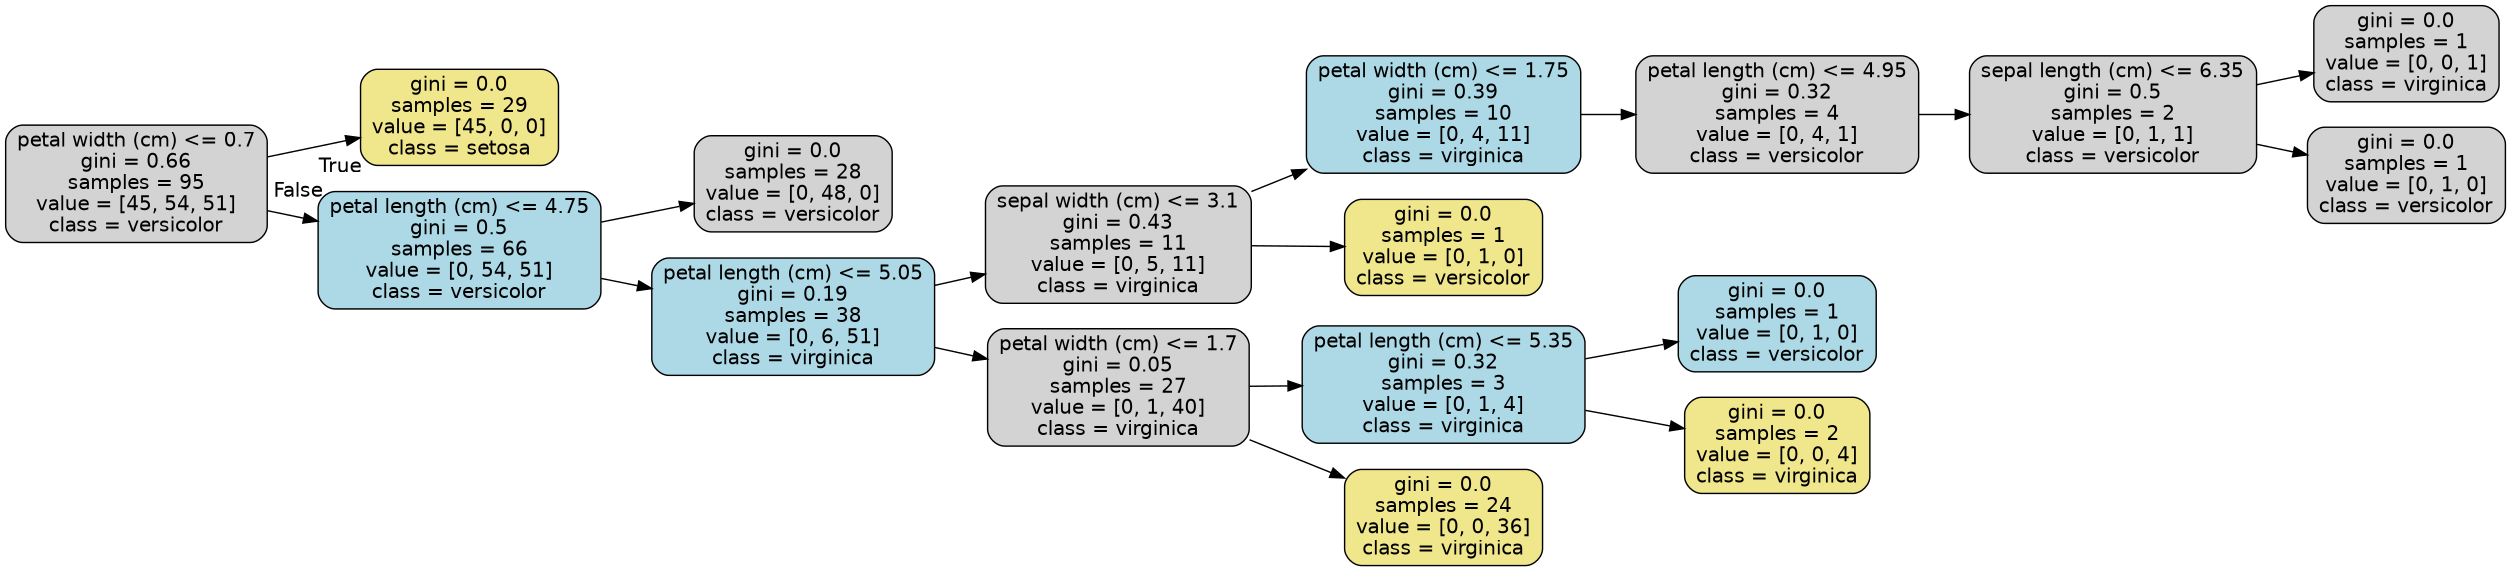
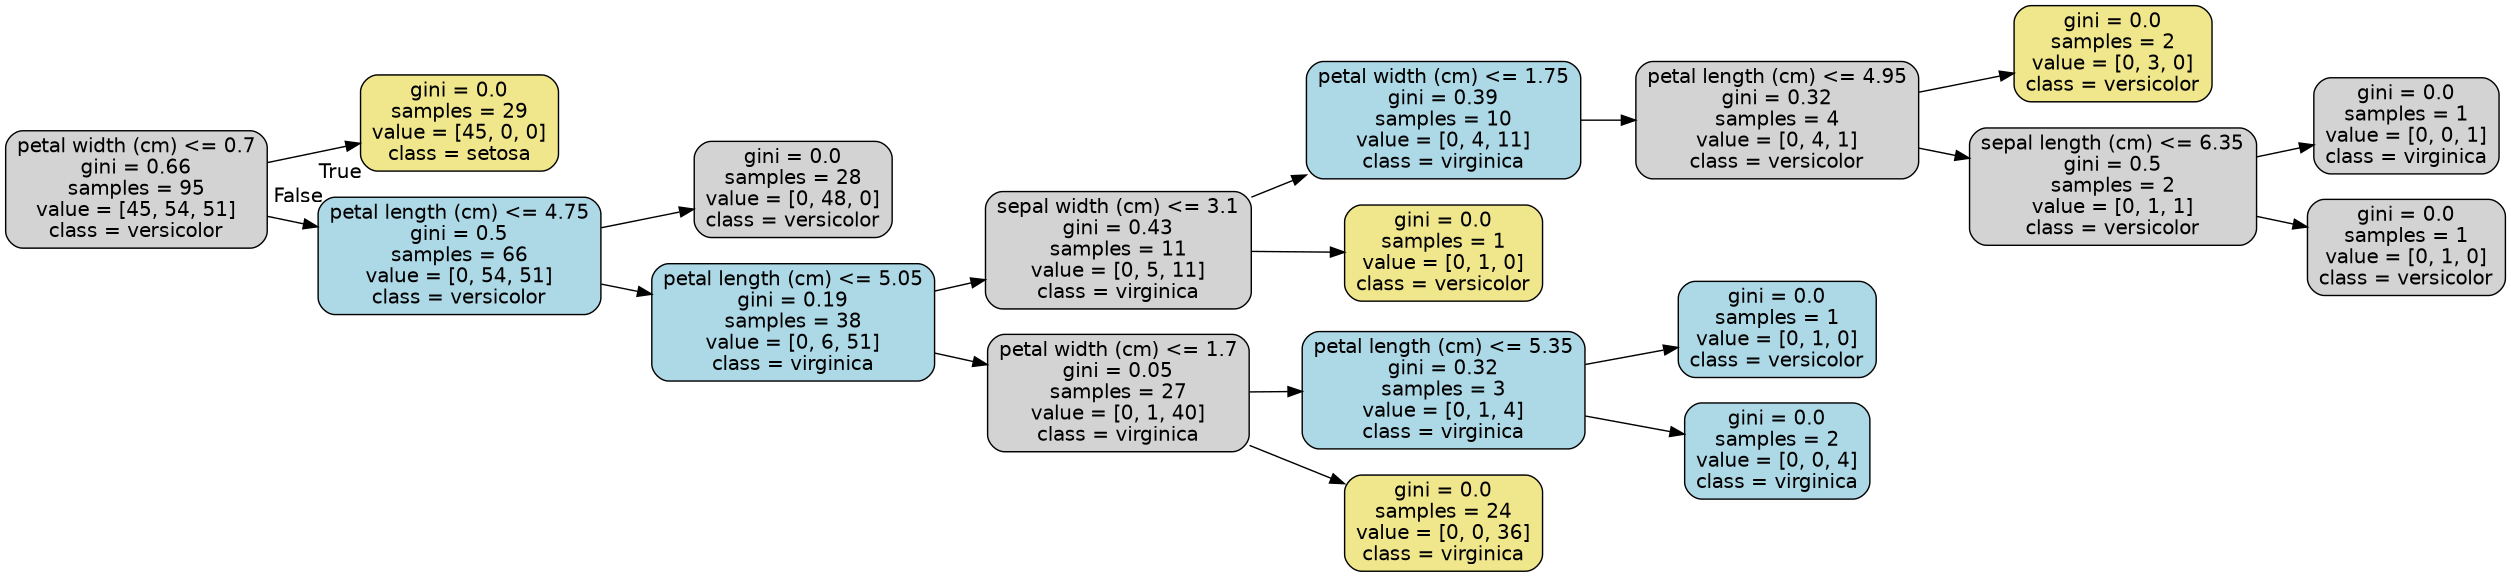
node "gini = 0.0 samples = 2 value = [0, 3, 0] class = versicolor": added
node "gini = 0.0 samples = 2 value = [0, 0, 4] class = virginica": fillcolor khaki -> lightblue
